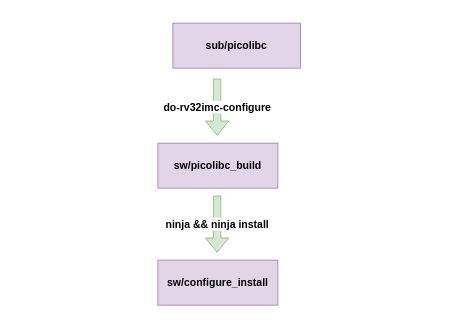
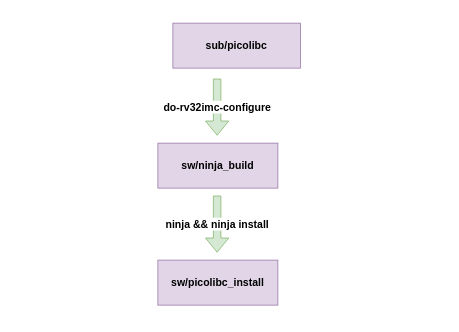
node "sw/picolibc_build": label "sw/picolibc_build" -> "sw/ninja_build"
node "sw/configure_install": label "sw/configure_install" -> "sw/picolibc_install"
